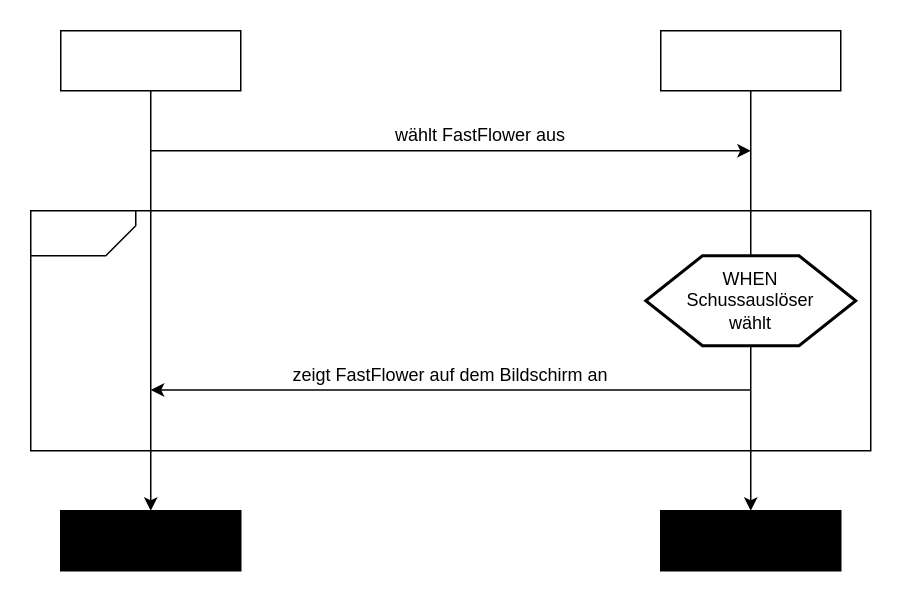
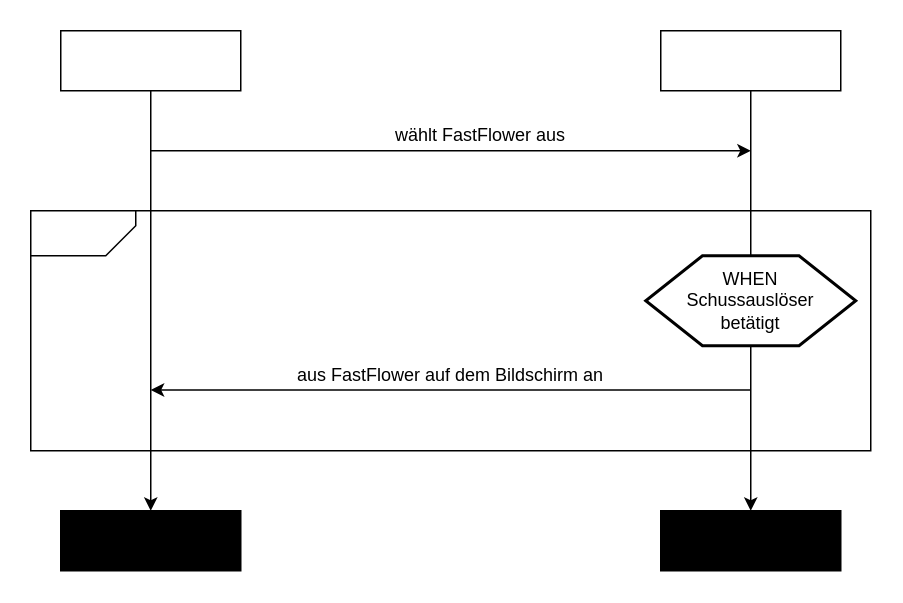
node "WHEN Schussauslöser wählt": label "WHEN Schussauslöser wählt" -> "WHEN Schussauslöser betätigt"
node "zeigt FastFlower auf dem Bildschirm an": label "zeigt FastFlower auf dem Bildschirm an" -> "aus FastFlower auf dem Bildschirm an"
